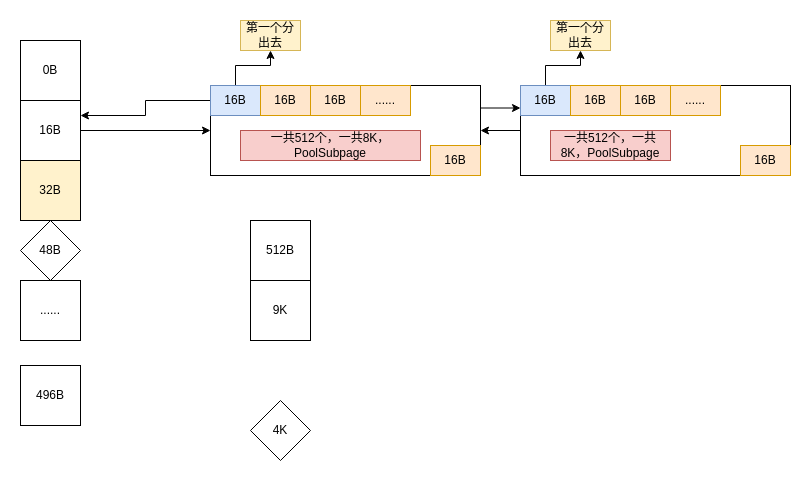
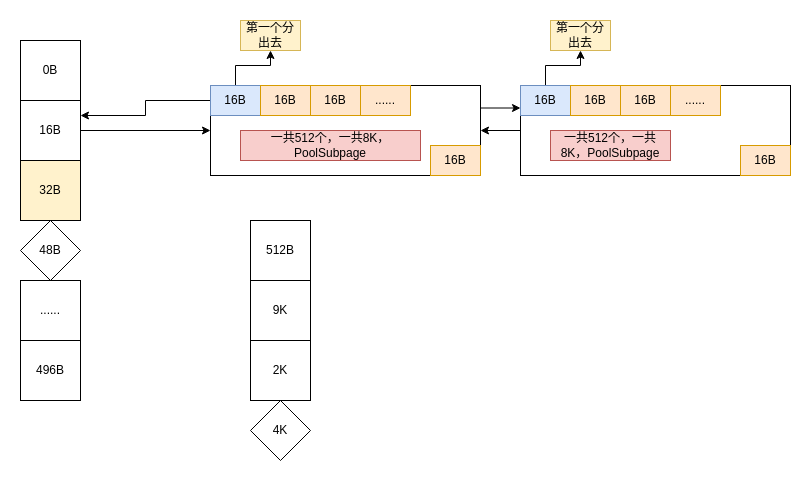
node "2K": added
node "496B": moved (51, 396) -> (51, 371)
